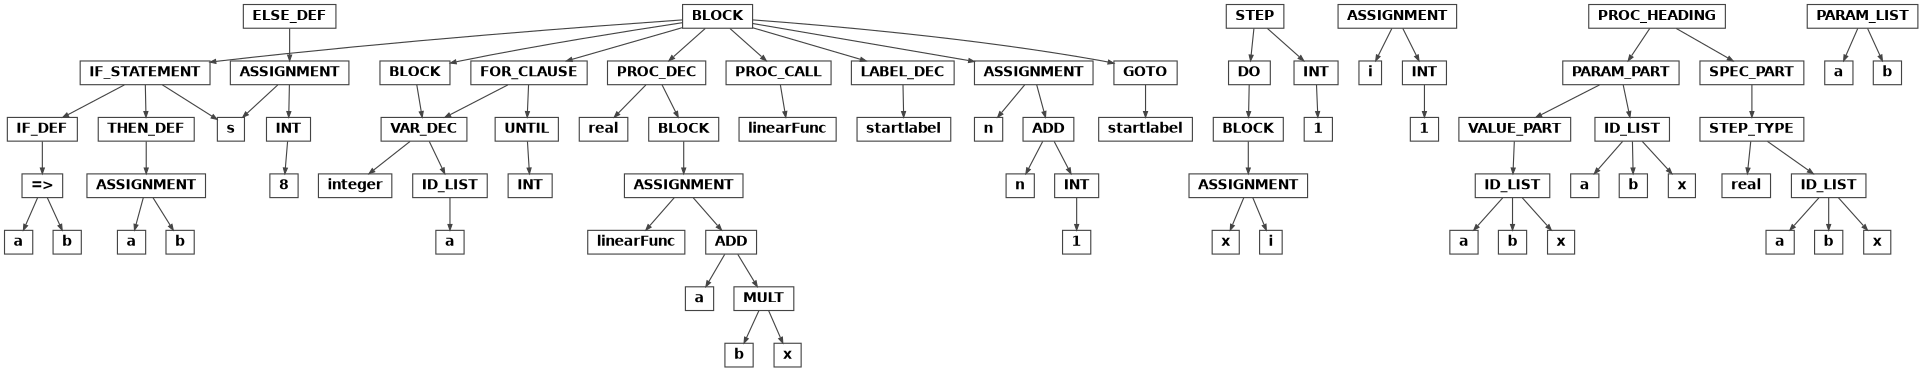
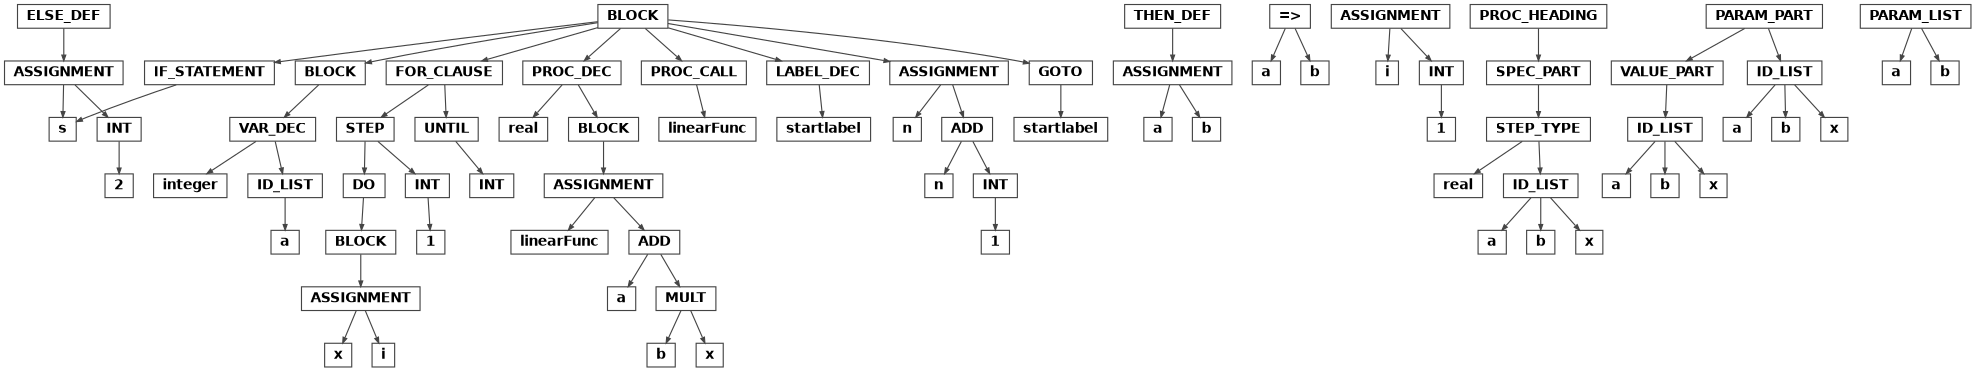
edge "PROC_HEADING" -> "PARAM_PART": removed
edge "IF_STATEMENT" -> "THEN_DEF": removed
edge "FOR_CLAUSE" -> "VAR_DEC": now "FOR_CLAUSE" -> "STEP"
node "IF_DEF": removed
node "8": label "8" -> "2"
